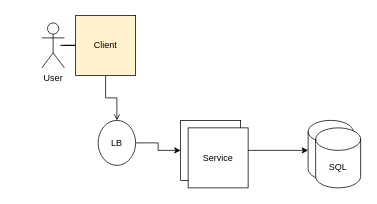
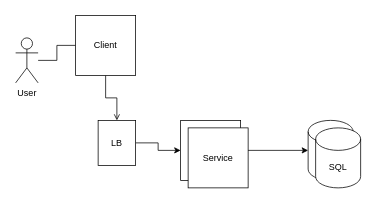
node "User": moved (53, 45) -> (27, 60)
node "Client": fillcolor #fff2cc -> #ffffff
node "LB": shape ellipse -> rectangle
